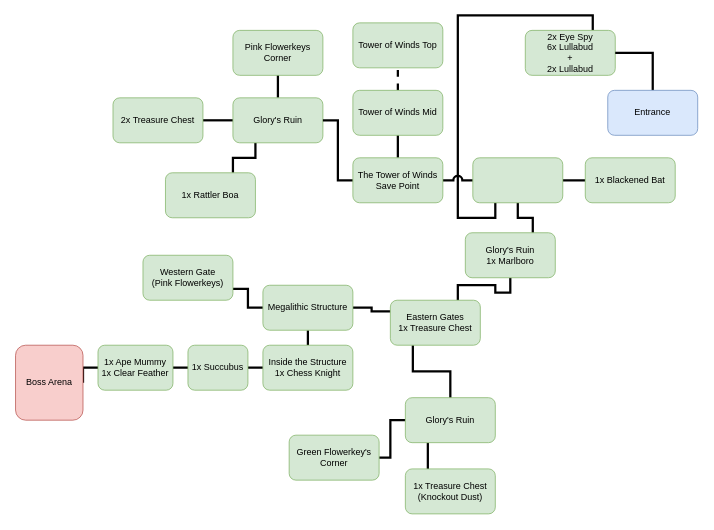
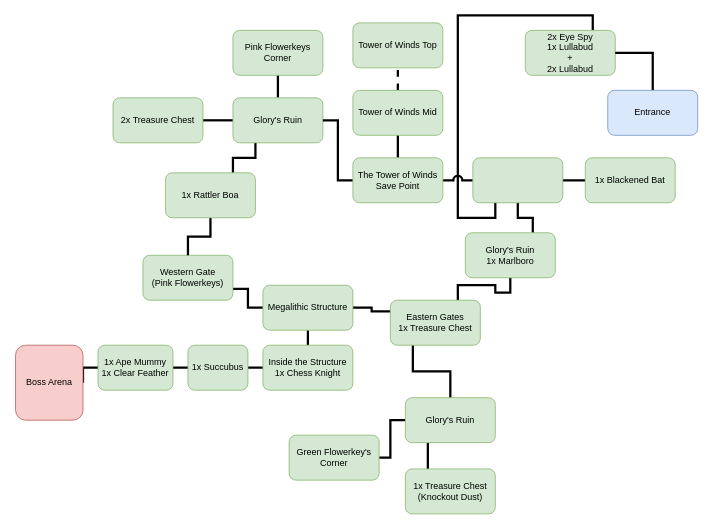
node "2x Eye Spy 6x Lullabud + 2x Lullabud": label "2x Eye Spy 6x Lullabud + 2x Lullabud" -> "2x Eye Spy 1x Lullabud + 2x Lullabud"
edge "1x Rattler Boa" -- "Western Gate (Pink Flowerkeys)": added
